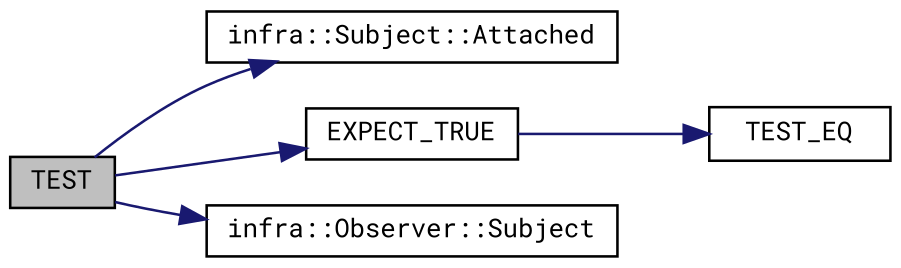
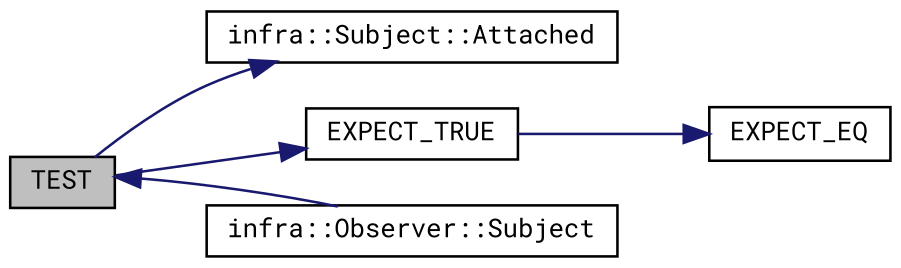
node "TEST_EQ": label "TEST_EQ" -> "EXPECT_EQ"
edge "TEST" -> "infra::Observer::Subject": reversed
